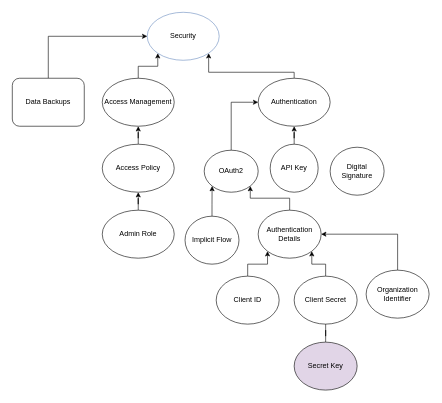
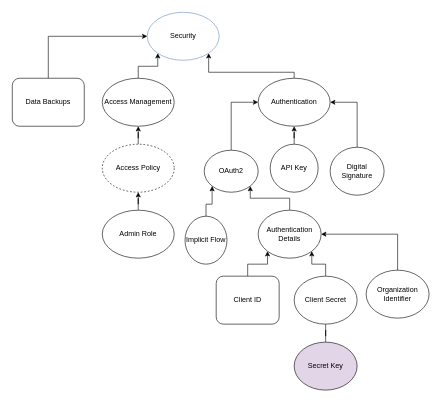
edge "Digital Signature" -> "Authentication": added
node "Access Policy": style solid -> dashed
node "Implicit Flow": size 54x48 -> 42x48
node "Client ID": shape ellipse -> rounded rectangle
